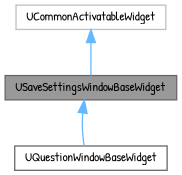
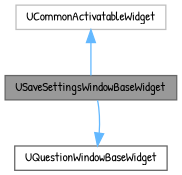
edge "UQuestionWindowBaseWidget" -> "USaveSettingsWindowBaseWidget": reversed
